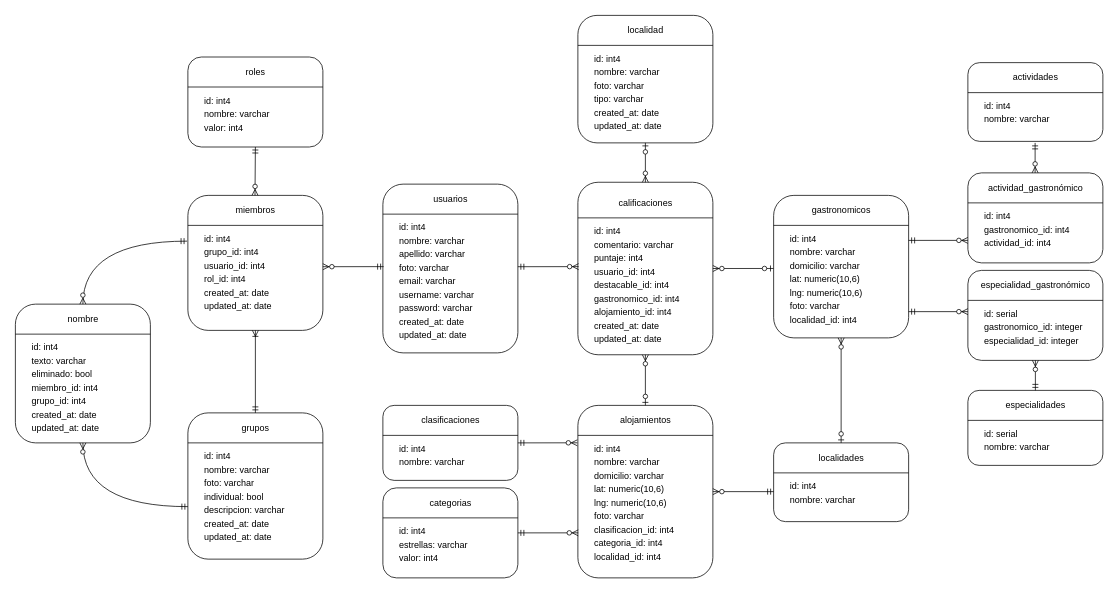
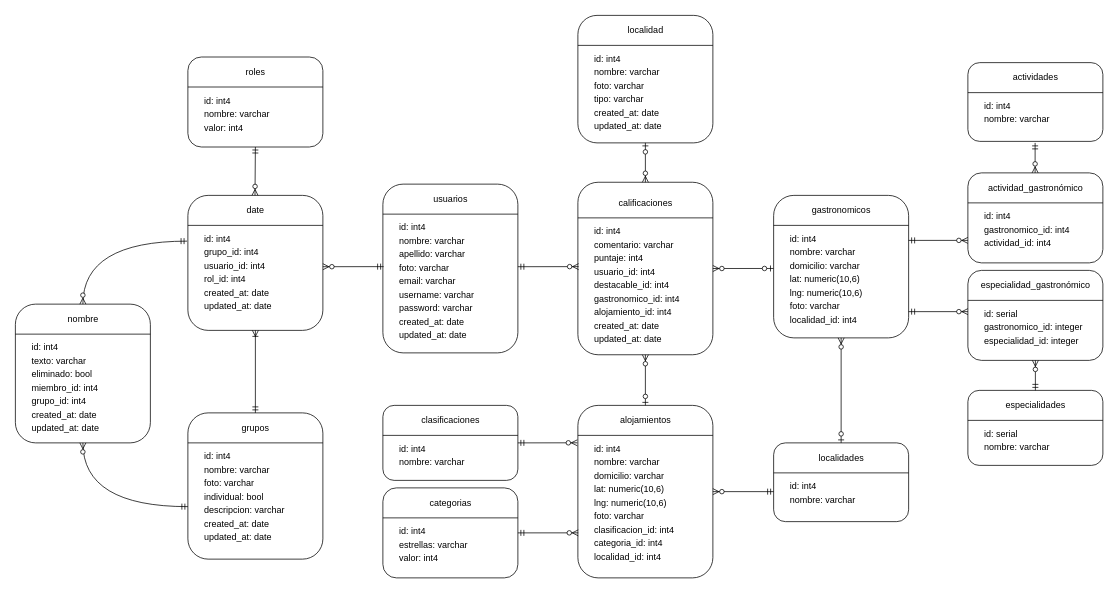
node "miembros": label "miembros" -> "date"
